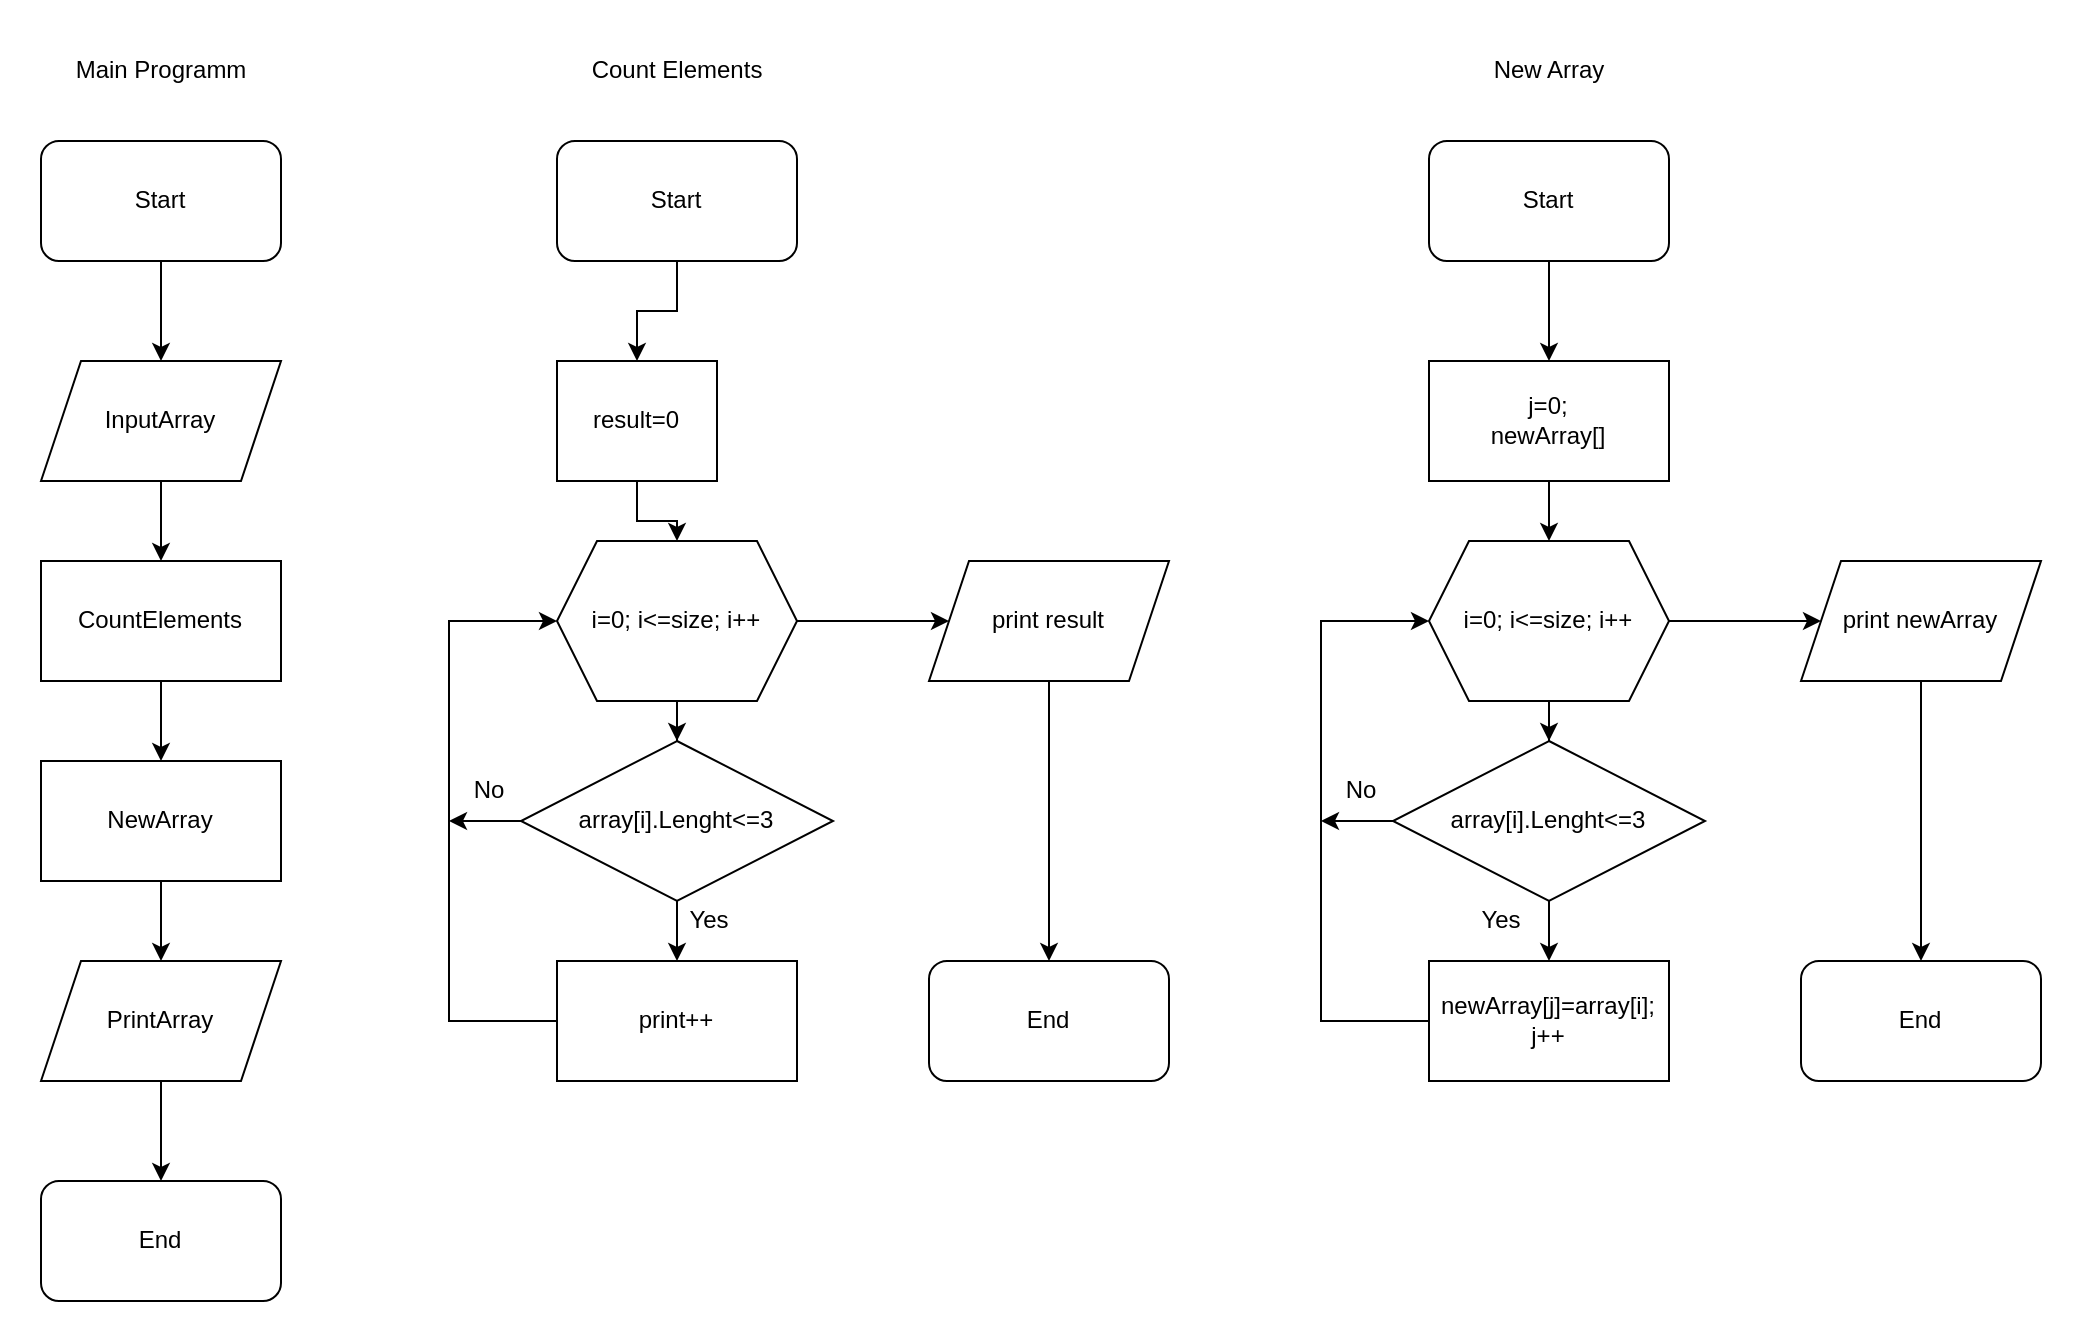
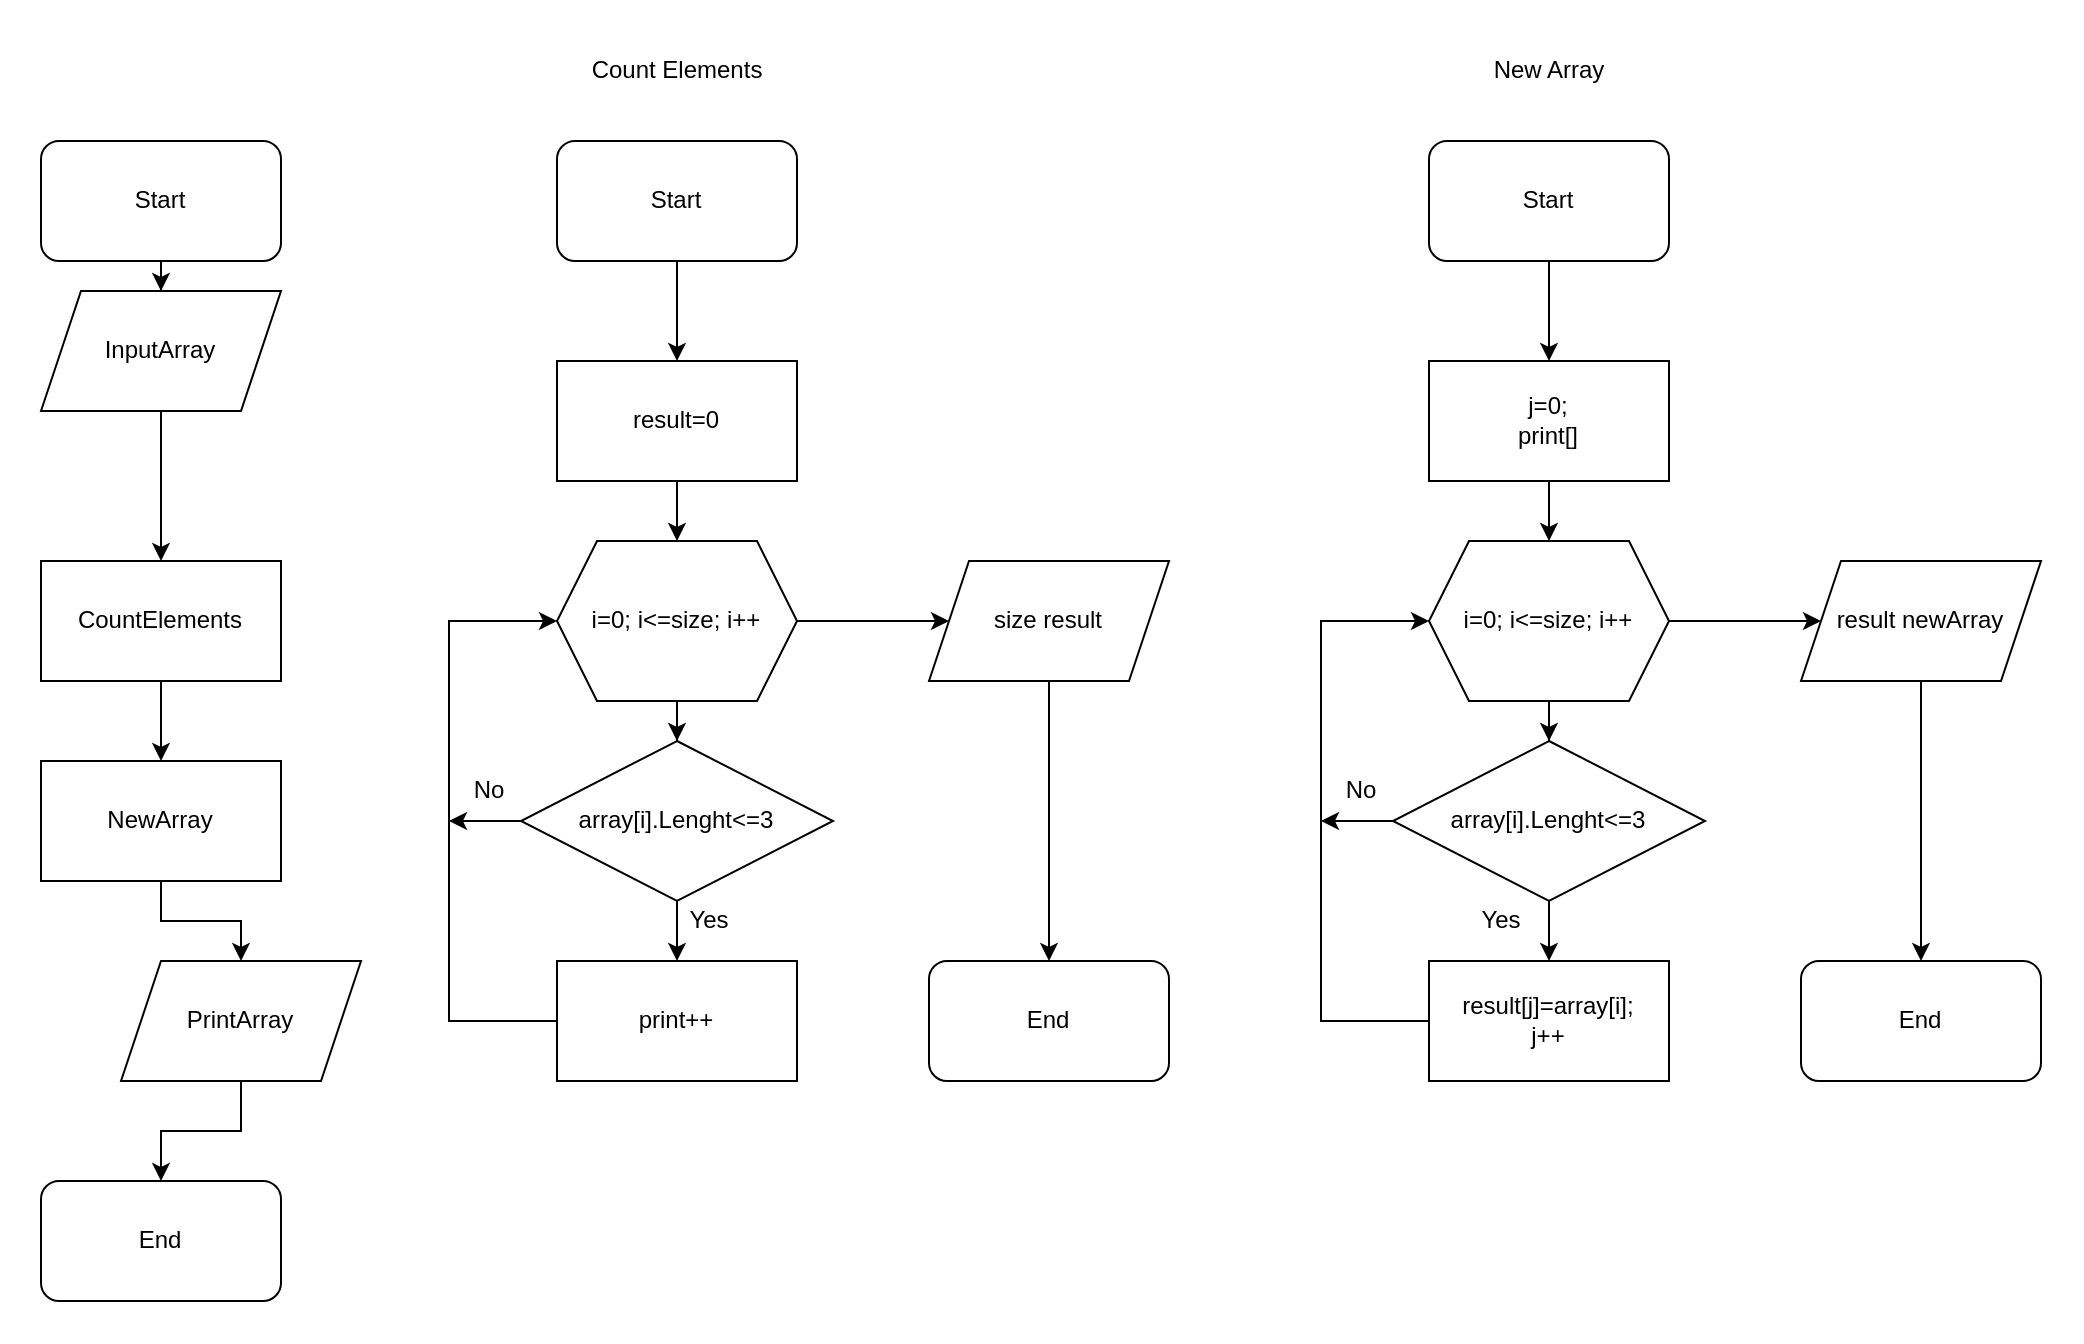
node "Main Programm": removed
node "InputArray": moved (161, 421) -> (161, 351)
node "result=0": size 160x120 -> 240x120
node "j=0; newArray[]": label "j=0; newArray[]" -> "j=0; print[]"
node "print result": label "print result" -> "size result"
node "print newArray": label "print newArray" -> "result newArray"
node "PrintArray": moved (161, 1021) -> (241, 1021)
node "newArray[j]=array[i]; j++": label "newArray[j]=array[i]; j++" -> "result[j]=array[i]; j++"
